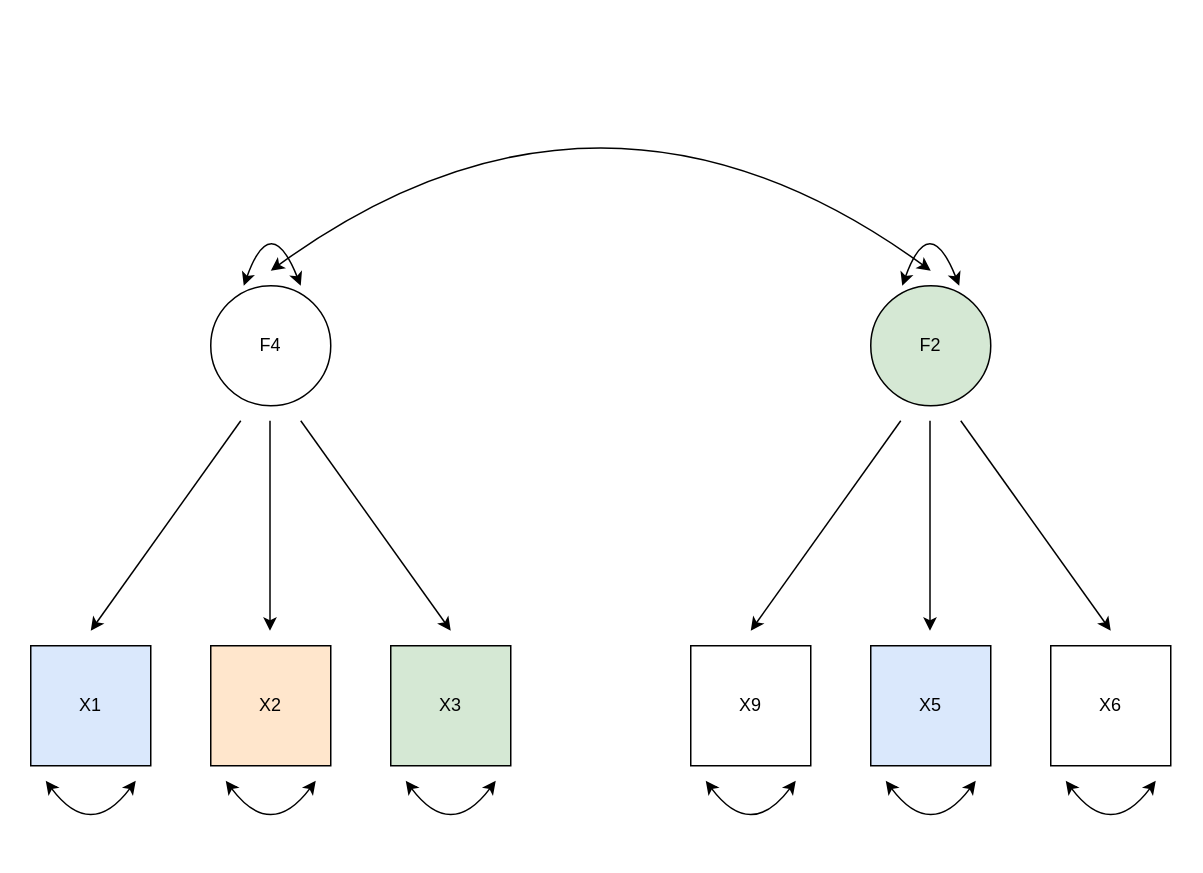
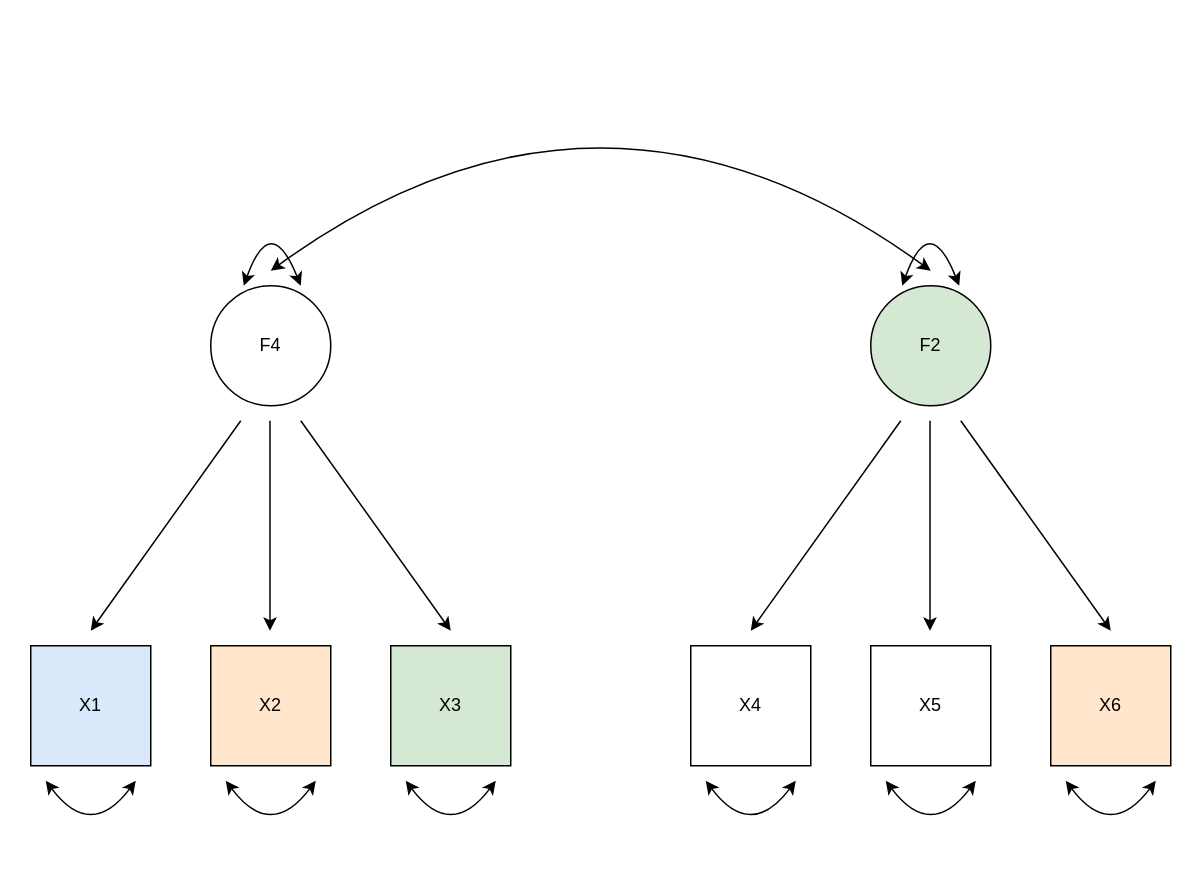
node "X9": label "X9" -> "X4"
node "X5": fillcolor #dae8fc -> #ffffff
node "X6": fillcolor #ffffff -> #ffe6cc
